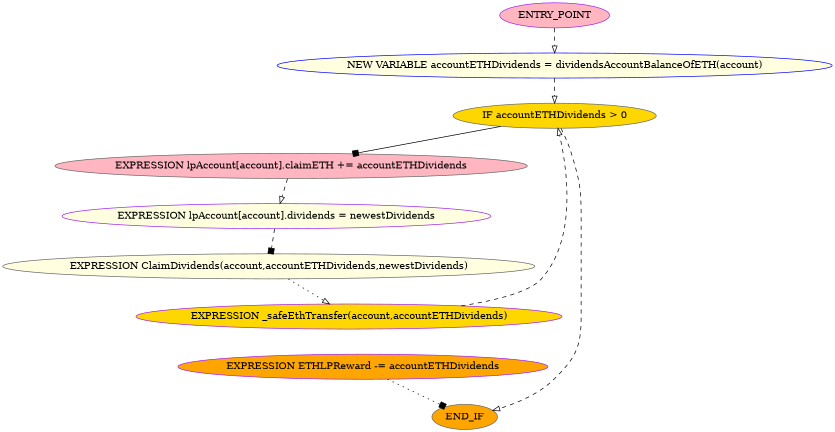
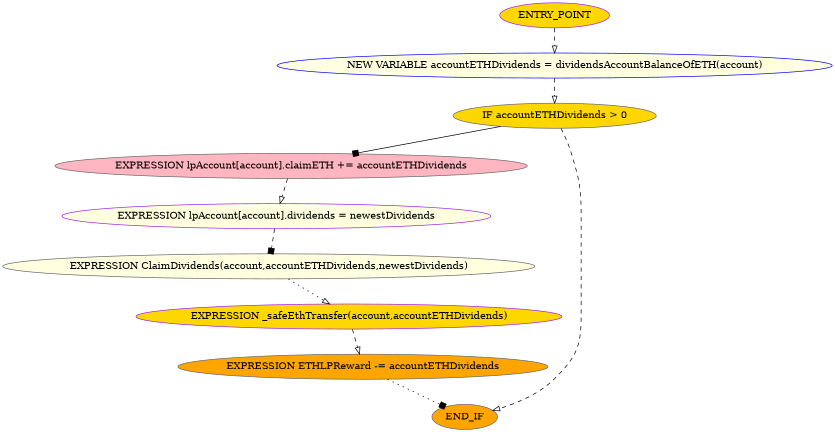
node "ENTRY_POINT": fillcolor lightpink -> gold
edge "EXPRESSION _safeEthTransfer(account,accountETHDividends)" -> "IF accountETHDividends > 0": now "EXPRESSION _safeEthTransfer(account,accountETHDividends)" -> "EXPRESSION ETHLPReward -= accountETHDividends"
node "EXPRESSION ETHLPReward -= accountETHDividends": color purple -> gray40
